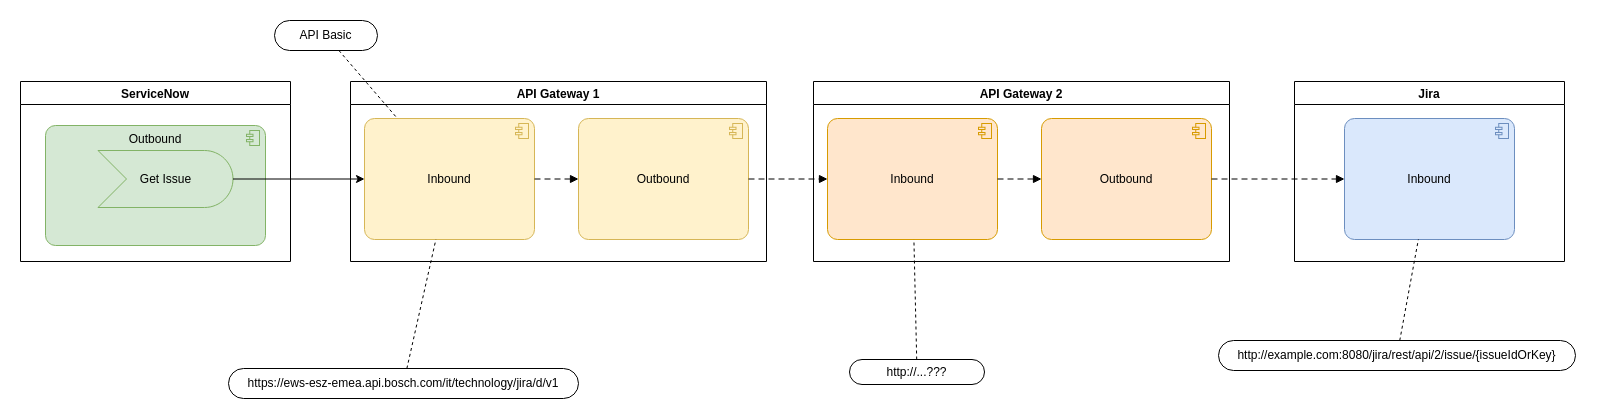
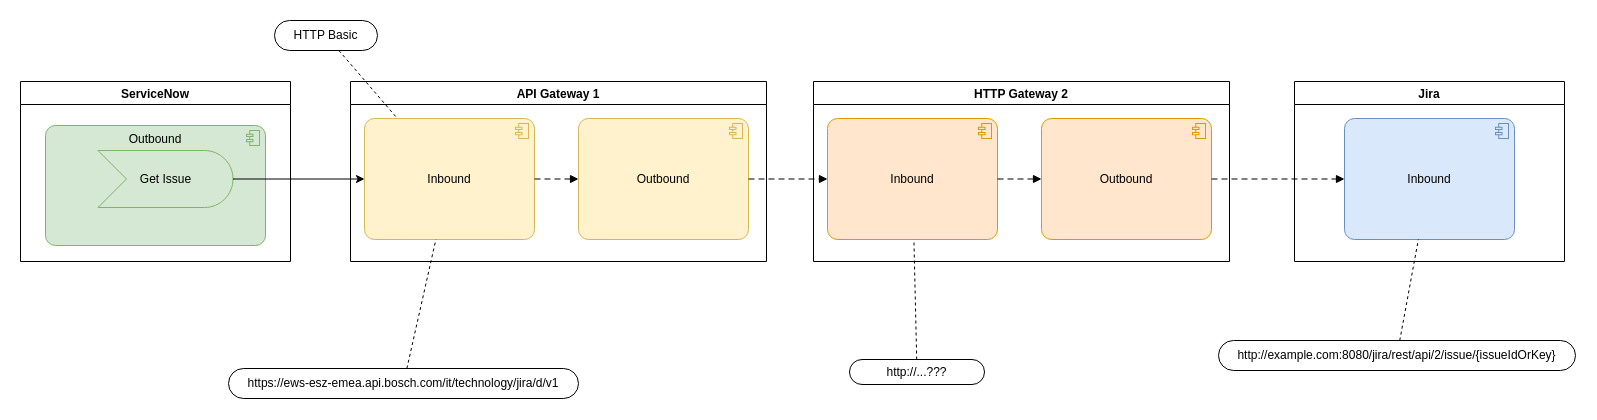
node "API Basic": label "API Basic" -> "HTTP Basic"
node "API Gateway 2": label "API Gateway 2" -> "HTTP Gateway 2"
